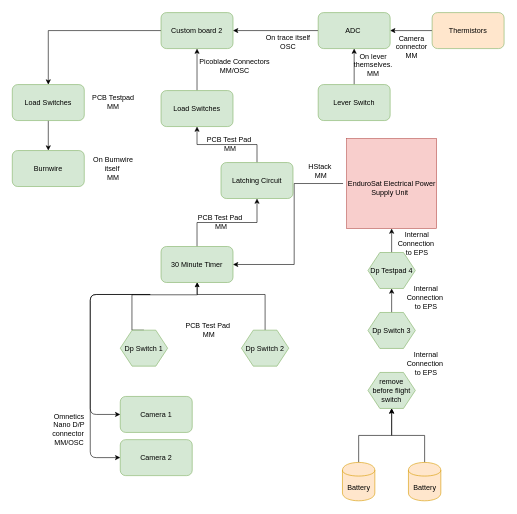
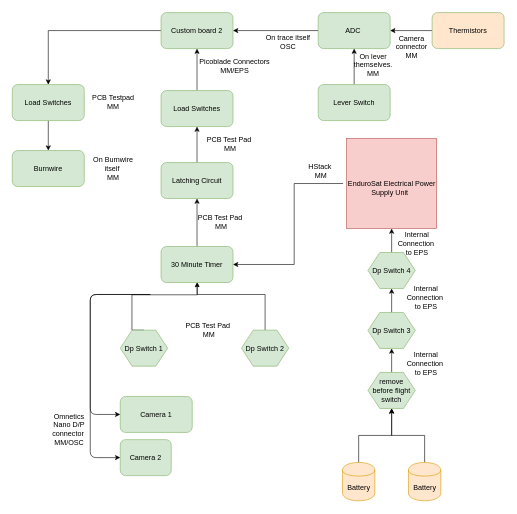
node "Picoblade Connectors MM/OSC": label "Picoblade Connectors MM/OSC" -> "Picoblade Connectors MM/EPS"
node "Latching Circuit": moved (257, 180) -> (197, 180)
node "Dp Testpad 4": label "Dp Testpad 4" -> "Dp Switch 4"
edge "remove before flight switch" -> "Dp Switch 3": added
node "Camera 2": size 72x36 -> 51x36
